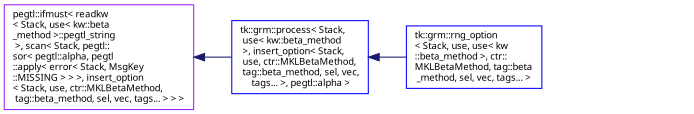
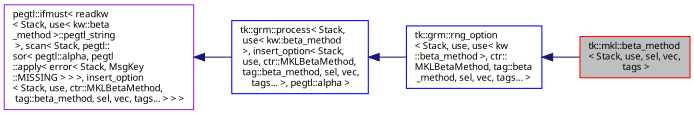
node "tk::mkl::beta_method < Stack, use, sel, vec, tags >": added
